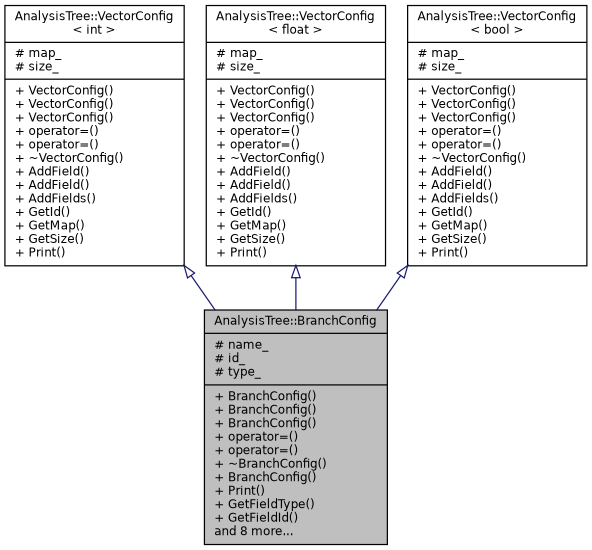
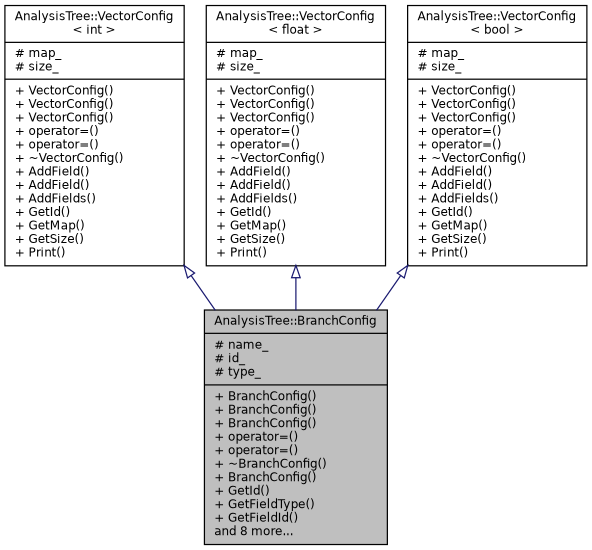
node "AnalysisTree::BranchConfig": text "+ Print()" -> "+ GetId()"
